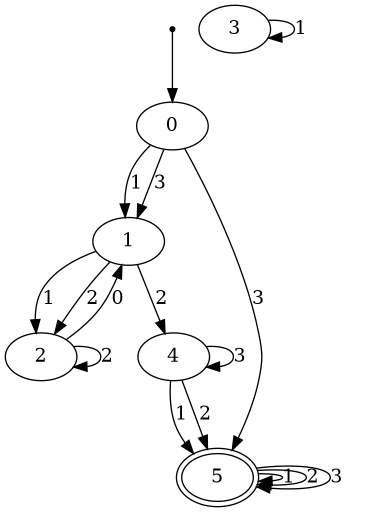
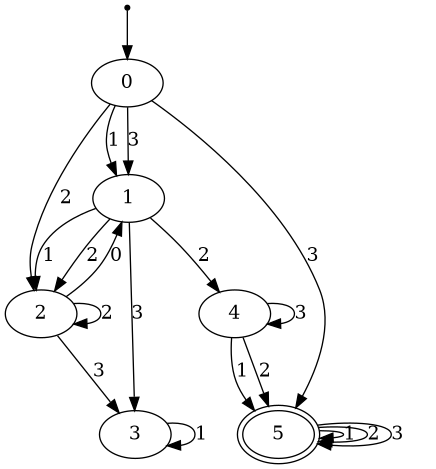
edge "0" -> "2": added, label "2"
edge "1" -> "3": added, label "3"
edge "2" -> "3": added, label "3"
